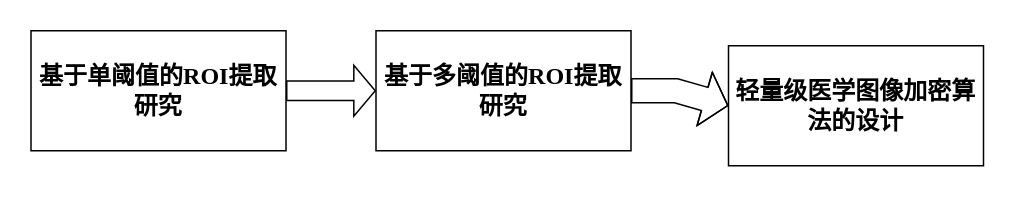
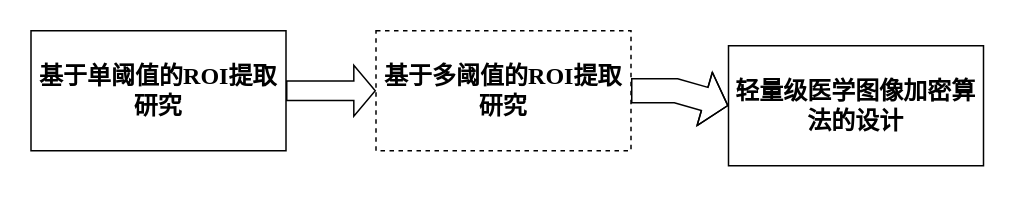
node "基于多阈值的ROI提取研究": style solid -> dashed
